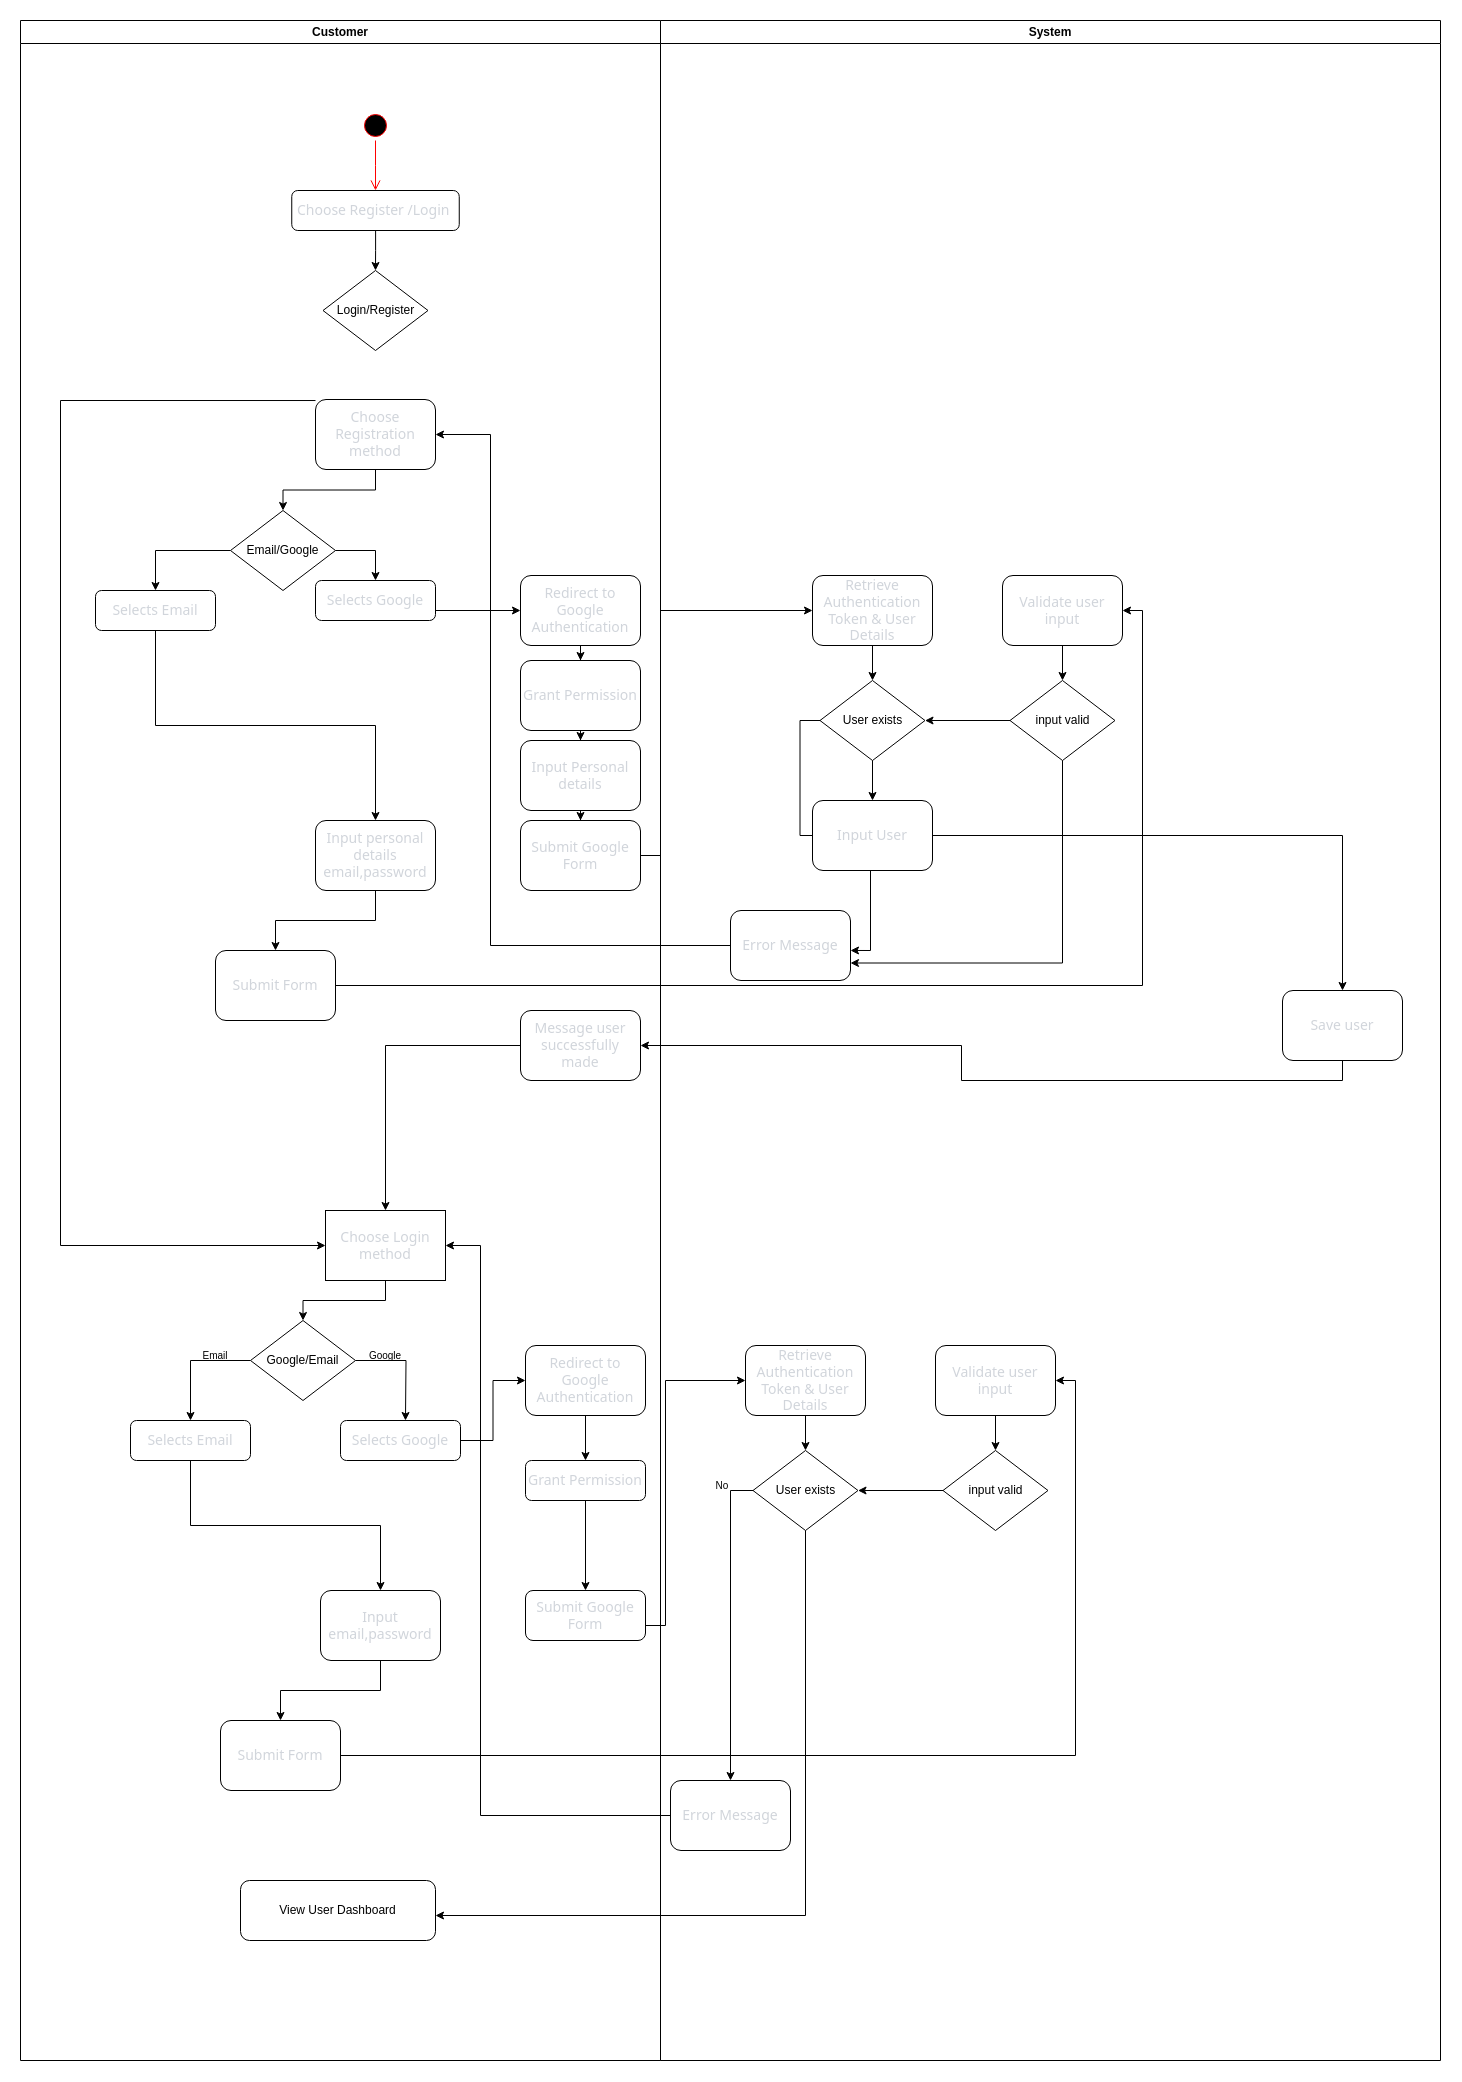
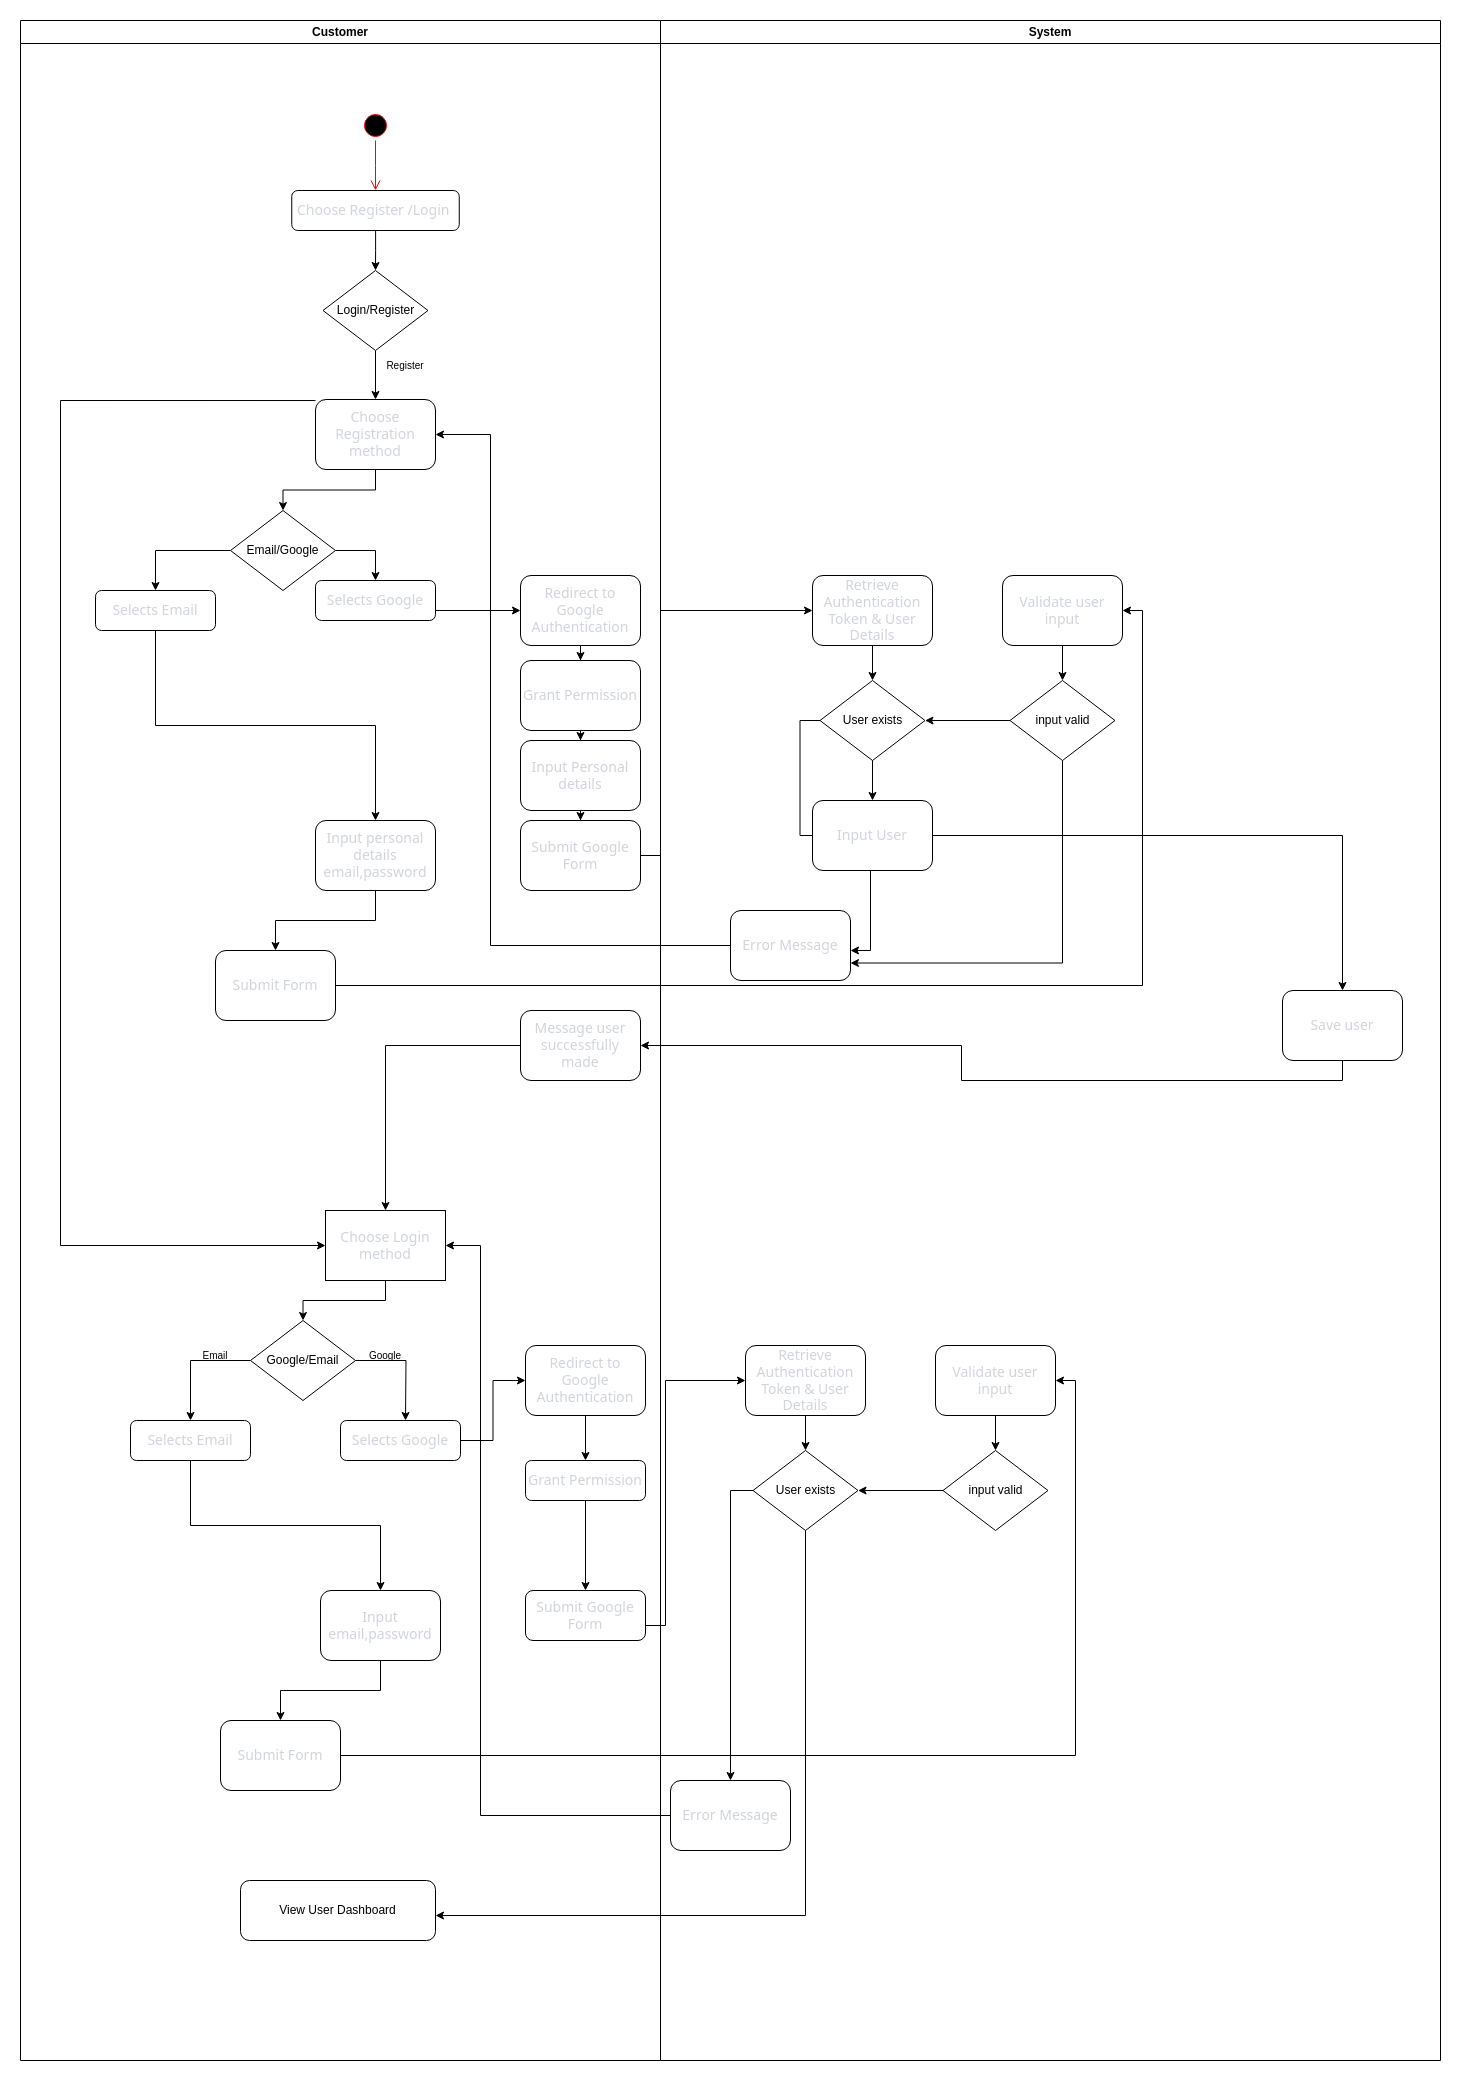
node "Register": added
edge "Login/Register" -> "Choose Registration method": added
node "No": removed
